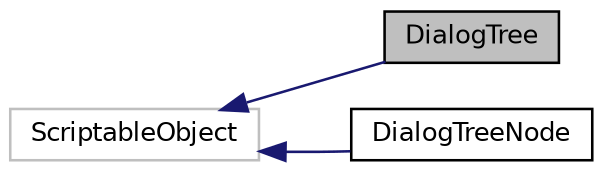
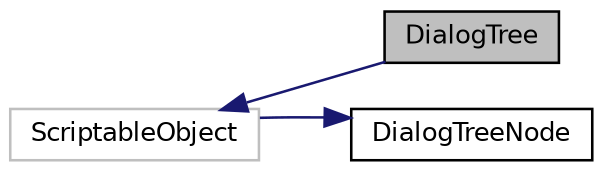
edge "DialogTreeNode" -> "ScriptableObject": reversed
